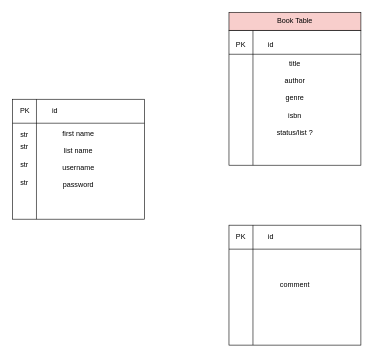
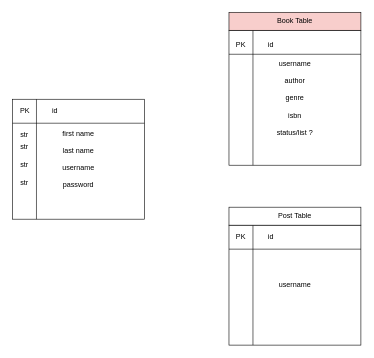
node "title author genre isbn status/list ?": label "title author genre isbn status/list ?" -> "username author genre isbn status/list ?"
node "first name list name username password": label "first name list name username password" -> "first name last name username password"
node "Post Table": added
node "comment": label "comment" -> "username"
